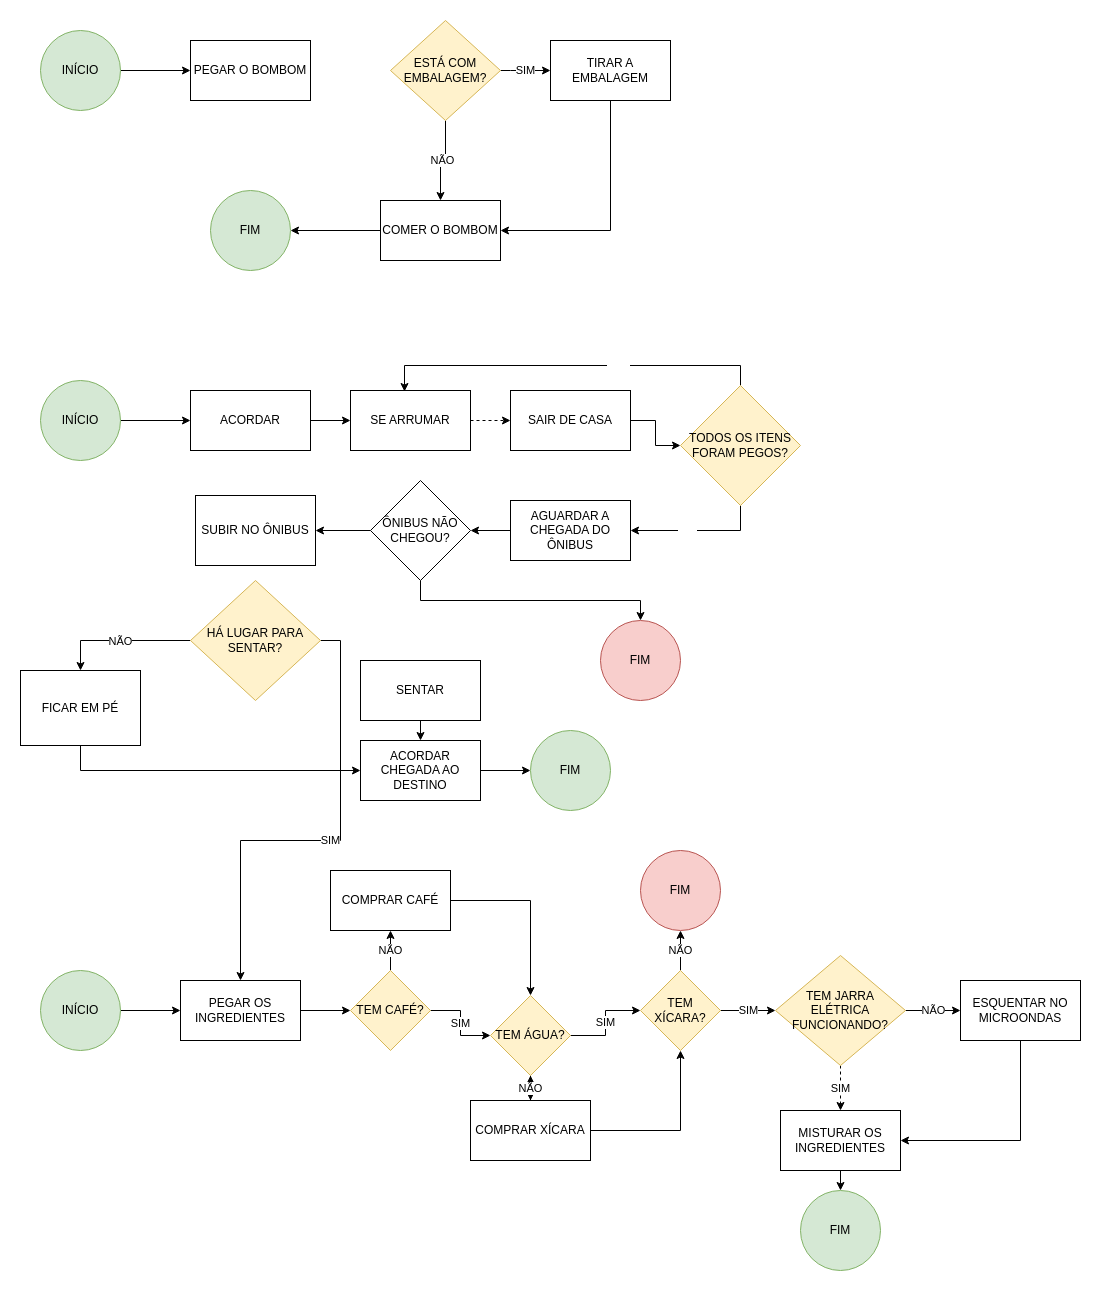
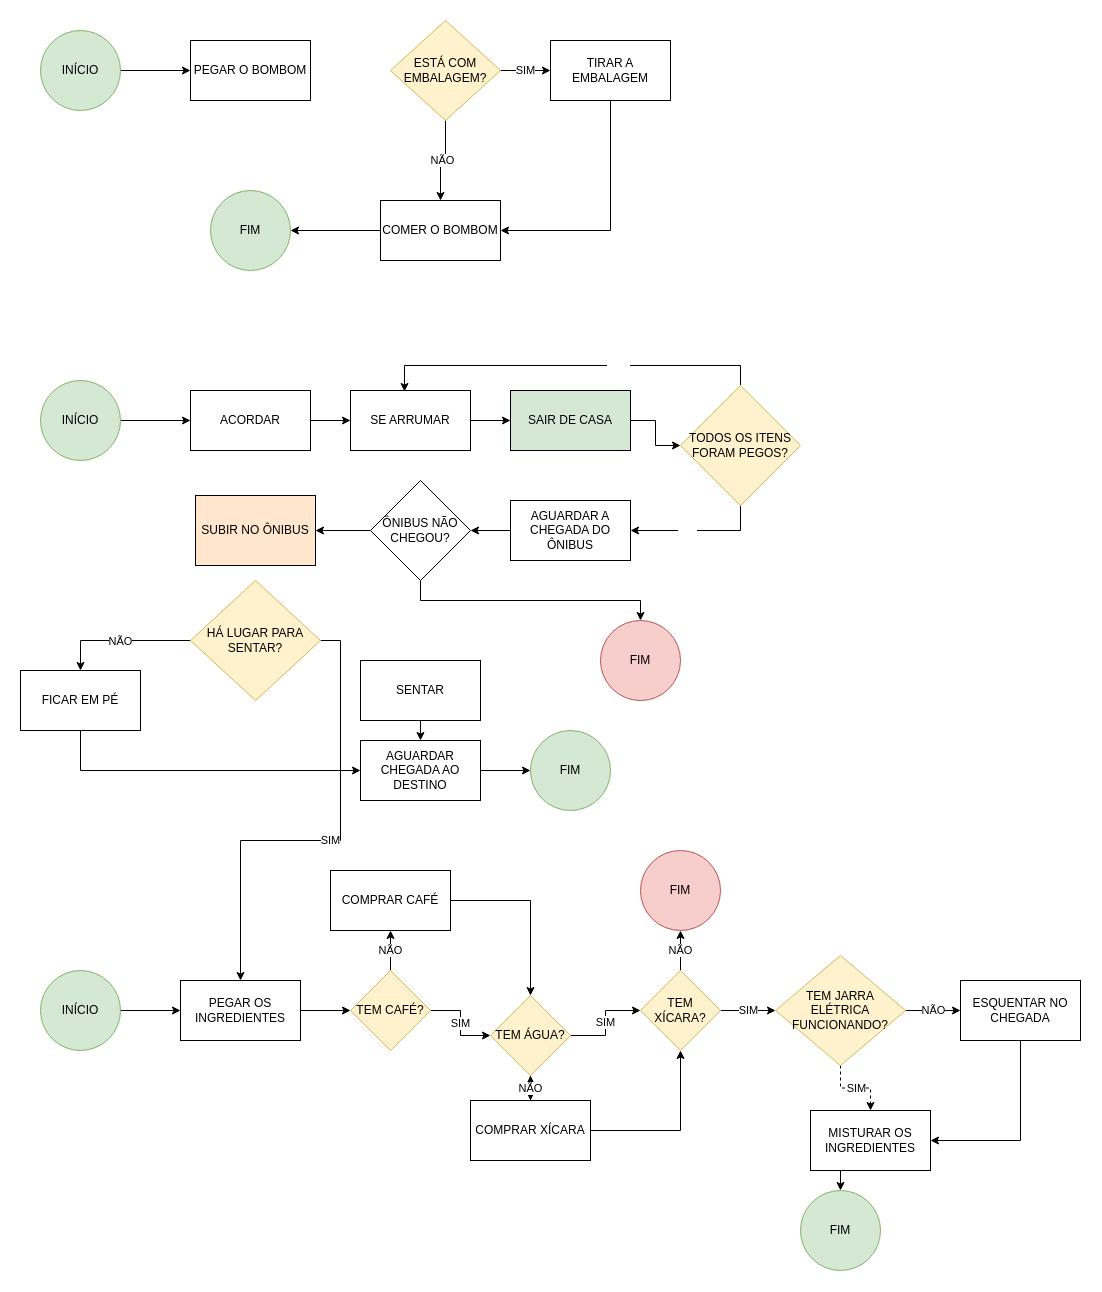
edge "SE ARRUMAR" -> "SAIR DE CASA": style dashed -> solid
node "SAIR DE CASA": fillcolor #ffffff -> #d5e8d4
node "SUBIR NO ÔNIBUS": fillcolor #ffffff -> #ffe6cc
node "FICAR EM PÉ": size 120x75 -> 120x60
node "ACORDAR CHEGADA AO DESTINO": label "ACORDAR CHEGADA AO DESTINO" -> "AGUARDAR CHEGADA AO DESTINO"
node "ESQUENTAR NO MICROONDAS": label "ESQUENTAR NO MICROONDAS" -> "ESQUENTAR NO CHEGADA"
node "MISTURAR OS INGREDIENTES": moved (841, 1141) -> (871, 1141)
